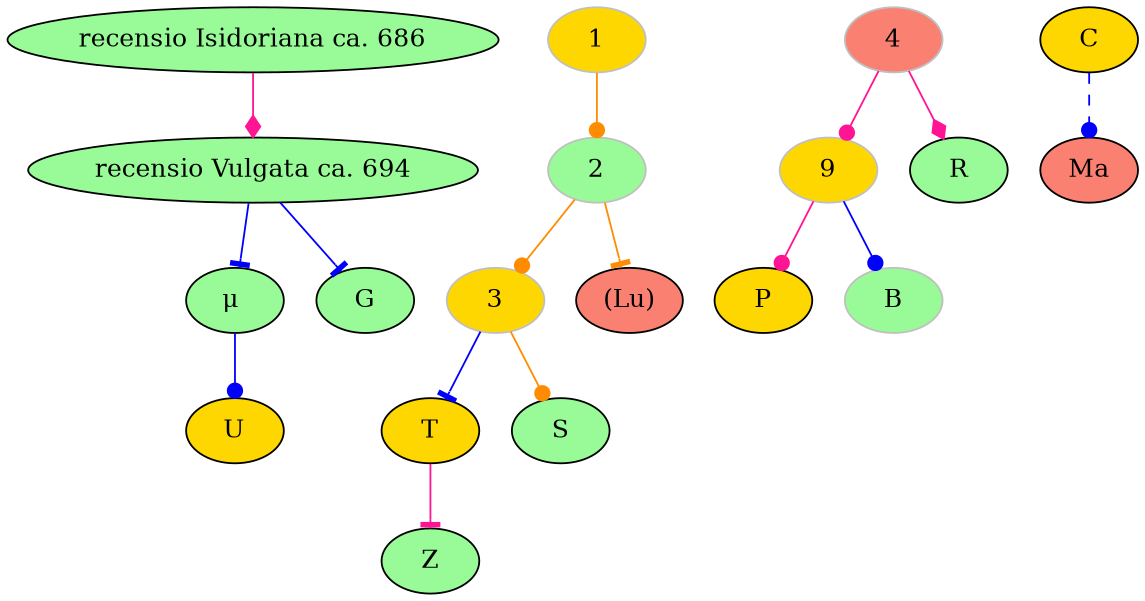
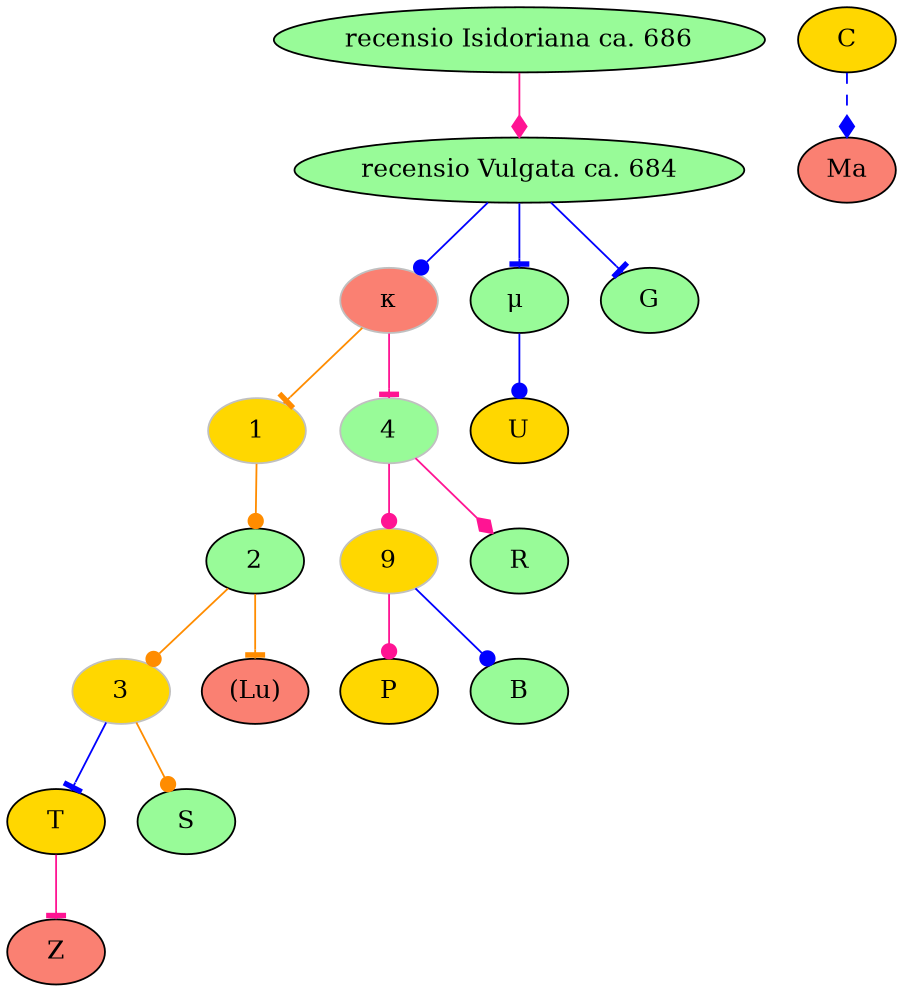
node "4": fillcolor salmon -> palegreen
edge "C" -> "Ma": arrowhead dot -> diamond
node "recensio Vulgata ca. 694": label "recensio Vulgata ca. 694" -> "recensio Vulgata ca. 684"
node "2": color grey -> black
node "κ": added
node "B": color grey -> black
node "Z": fillcolor palegreen -> salmon
